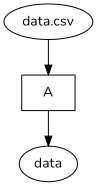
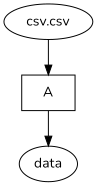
node "data.csv": label "data.csv" -> "csv.csv"
